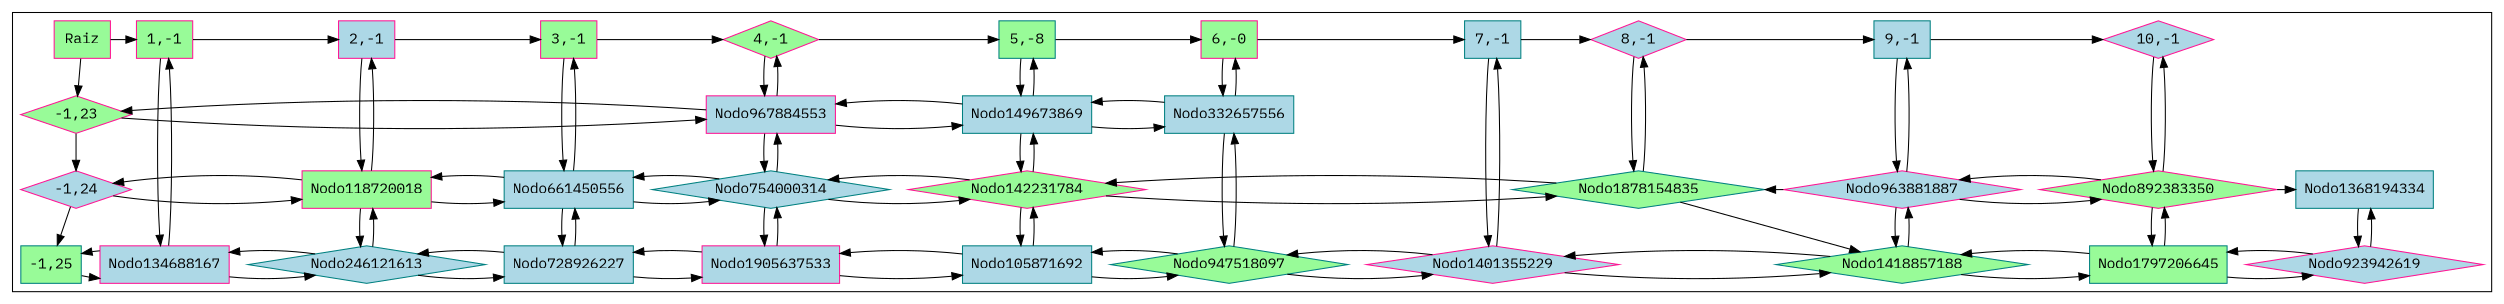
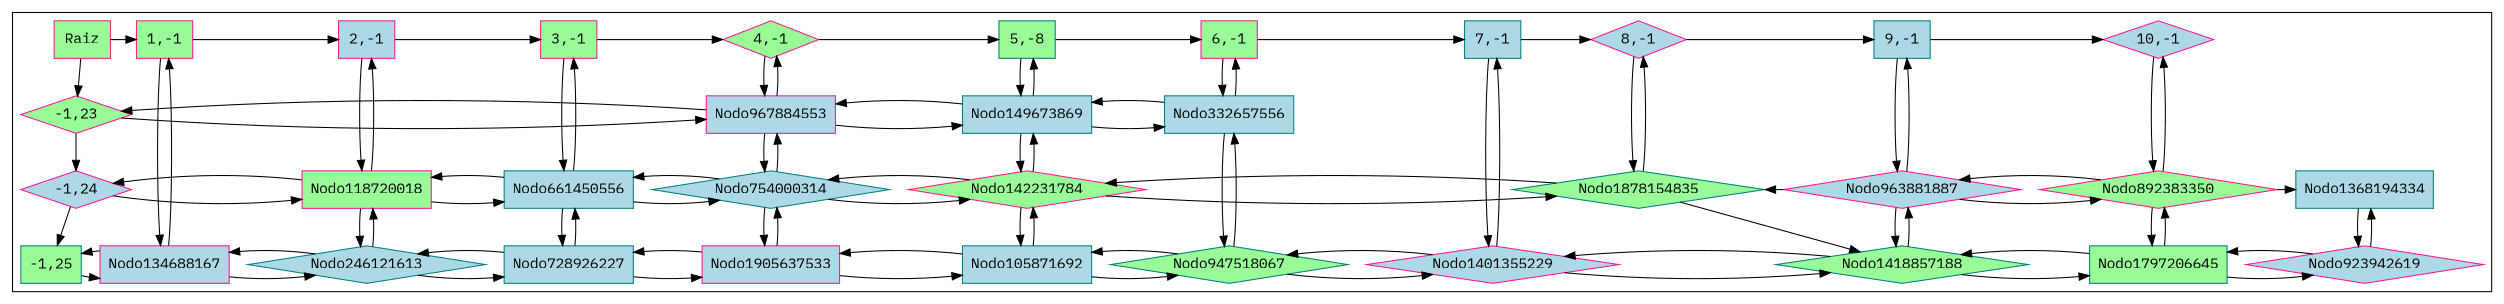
node "6,-0": label "6,-0" -> "6,-1"
node "Nodo947518097": label "Nodo947518097" -> "Nodo947518067"
